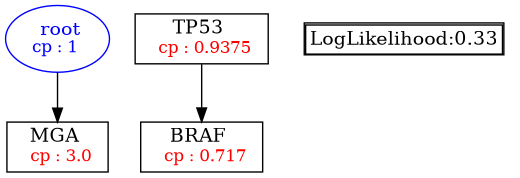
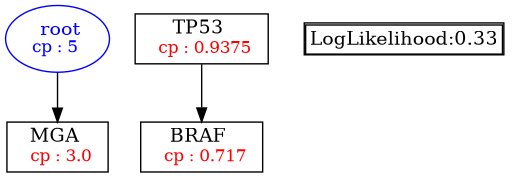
node "root": text "cp : 1" -> "cp : 5"
